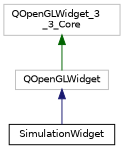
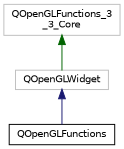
node "QOpenGLWidget_3 _3_Core": label "QOpenGLWidget_3 _3_Core" -> "QOpenGLFunctions_3 _3_Core"
node "SimulationWidget": label "SimulationWidget" -> "QOpenGLFunctions"
